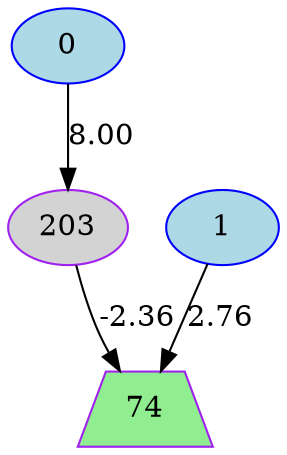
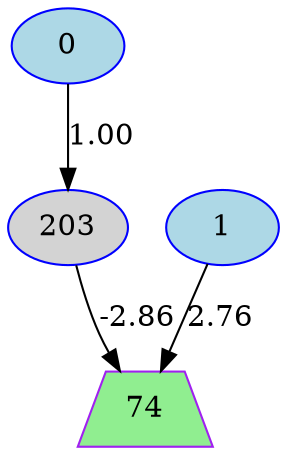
edge "0" -> "203": label "8.00" -> "1.00"
node "203": color purple -> blue
edge "203" -> "74": label "-2.36" -> "-2.86"
